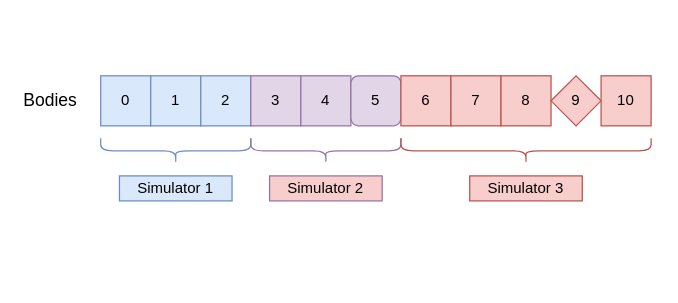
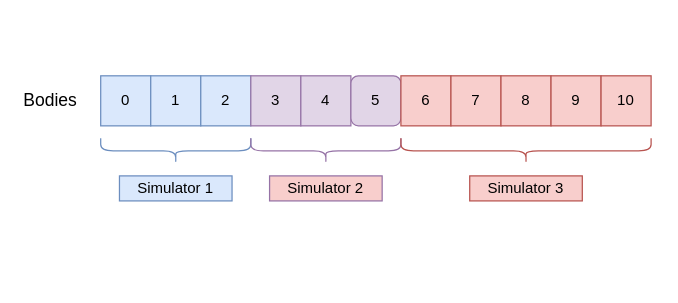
node "9": shape diamond -> rectangle
